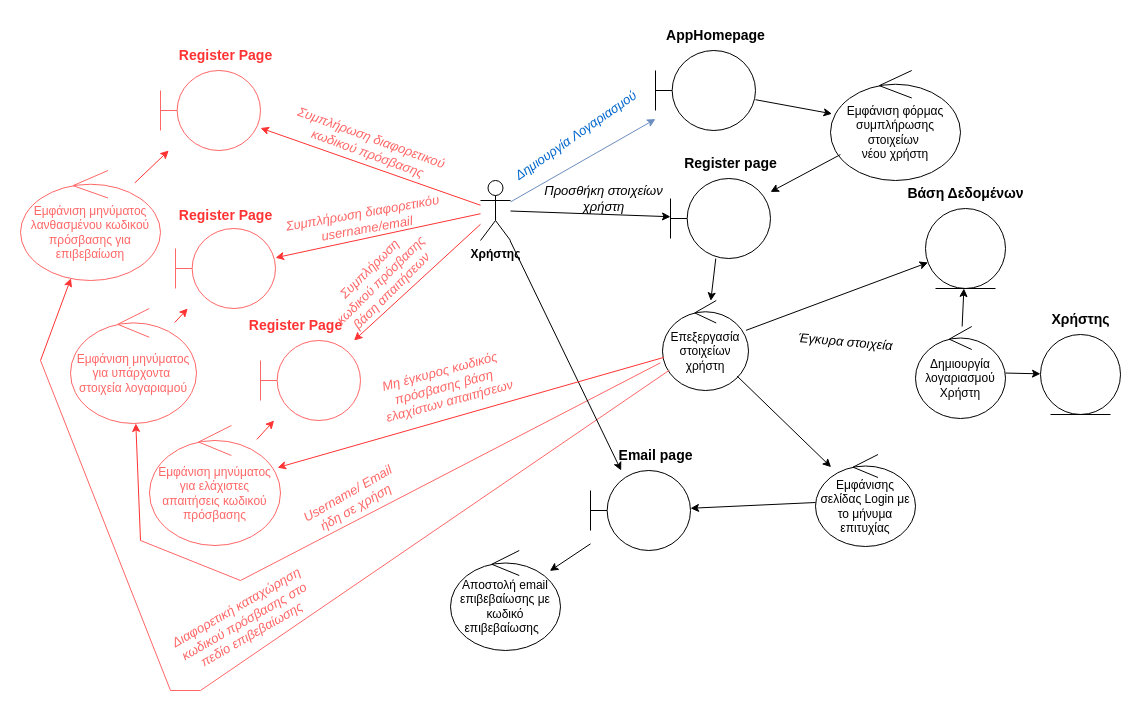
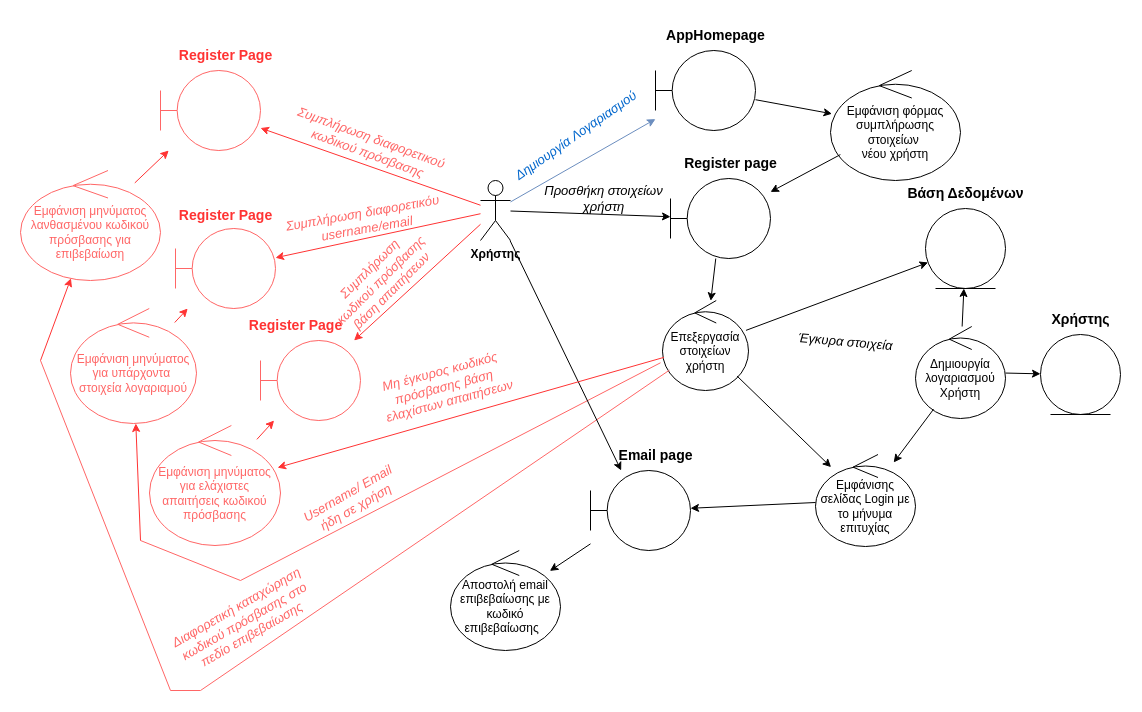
edge "Δημιουργία λογαριασμού Χρήστη" -> "Εμφάνισης σελίδας Login με το μήνυμα επιτυχίας": added
